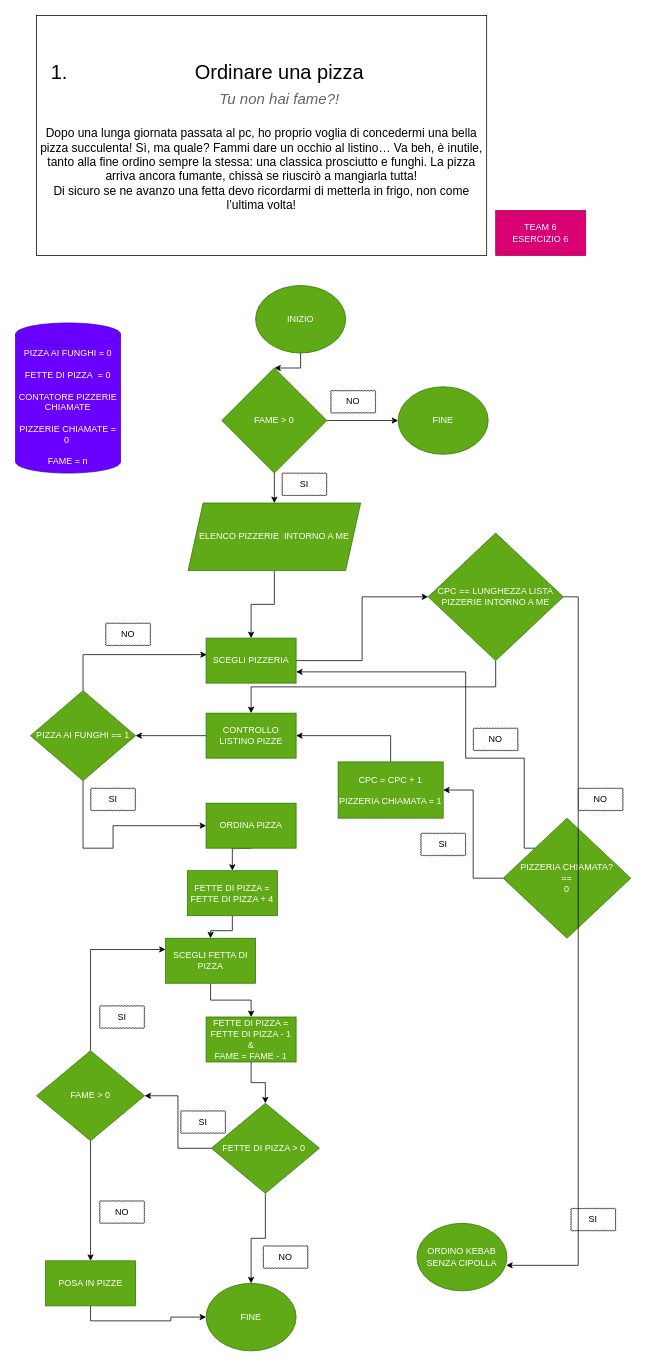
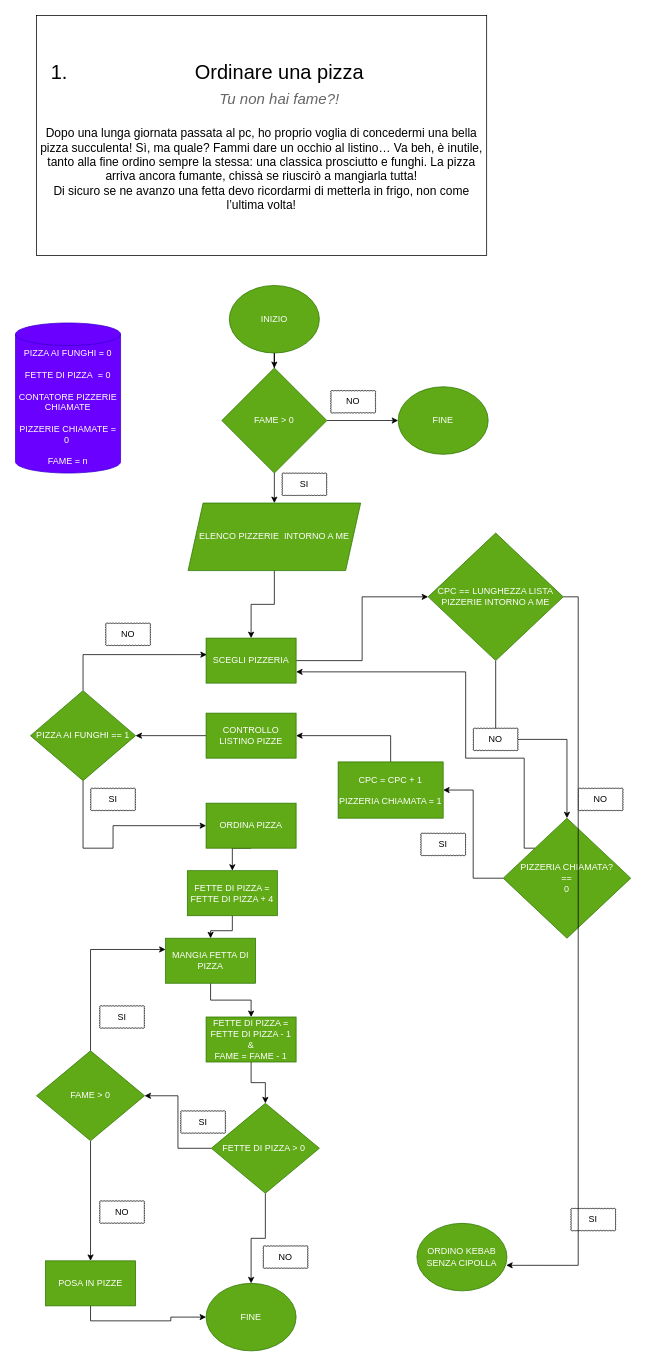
node "TEAM 6 ESERCIZIO 6": removed
node "INIZIO": moved (300, 319) -> (274, 319)
edge "CPC == LUNGHEZZA LISTA PIZZERIE INTORNO A ME" -> "CONTROLLO LISTINO PIZZE": now "CPC == LUNGHEZZA LISTA PIZZERIE INTORNO A ME" -> "PIZZERIA CHIAMATA? == 0"
node "SCEGLI FETTA DI PIZZA": label "SCEGLI FETTA DI PIZZA" -> "MANGIA FETTA DI PIZZA"
